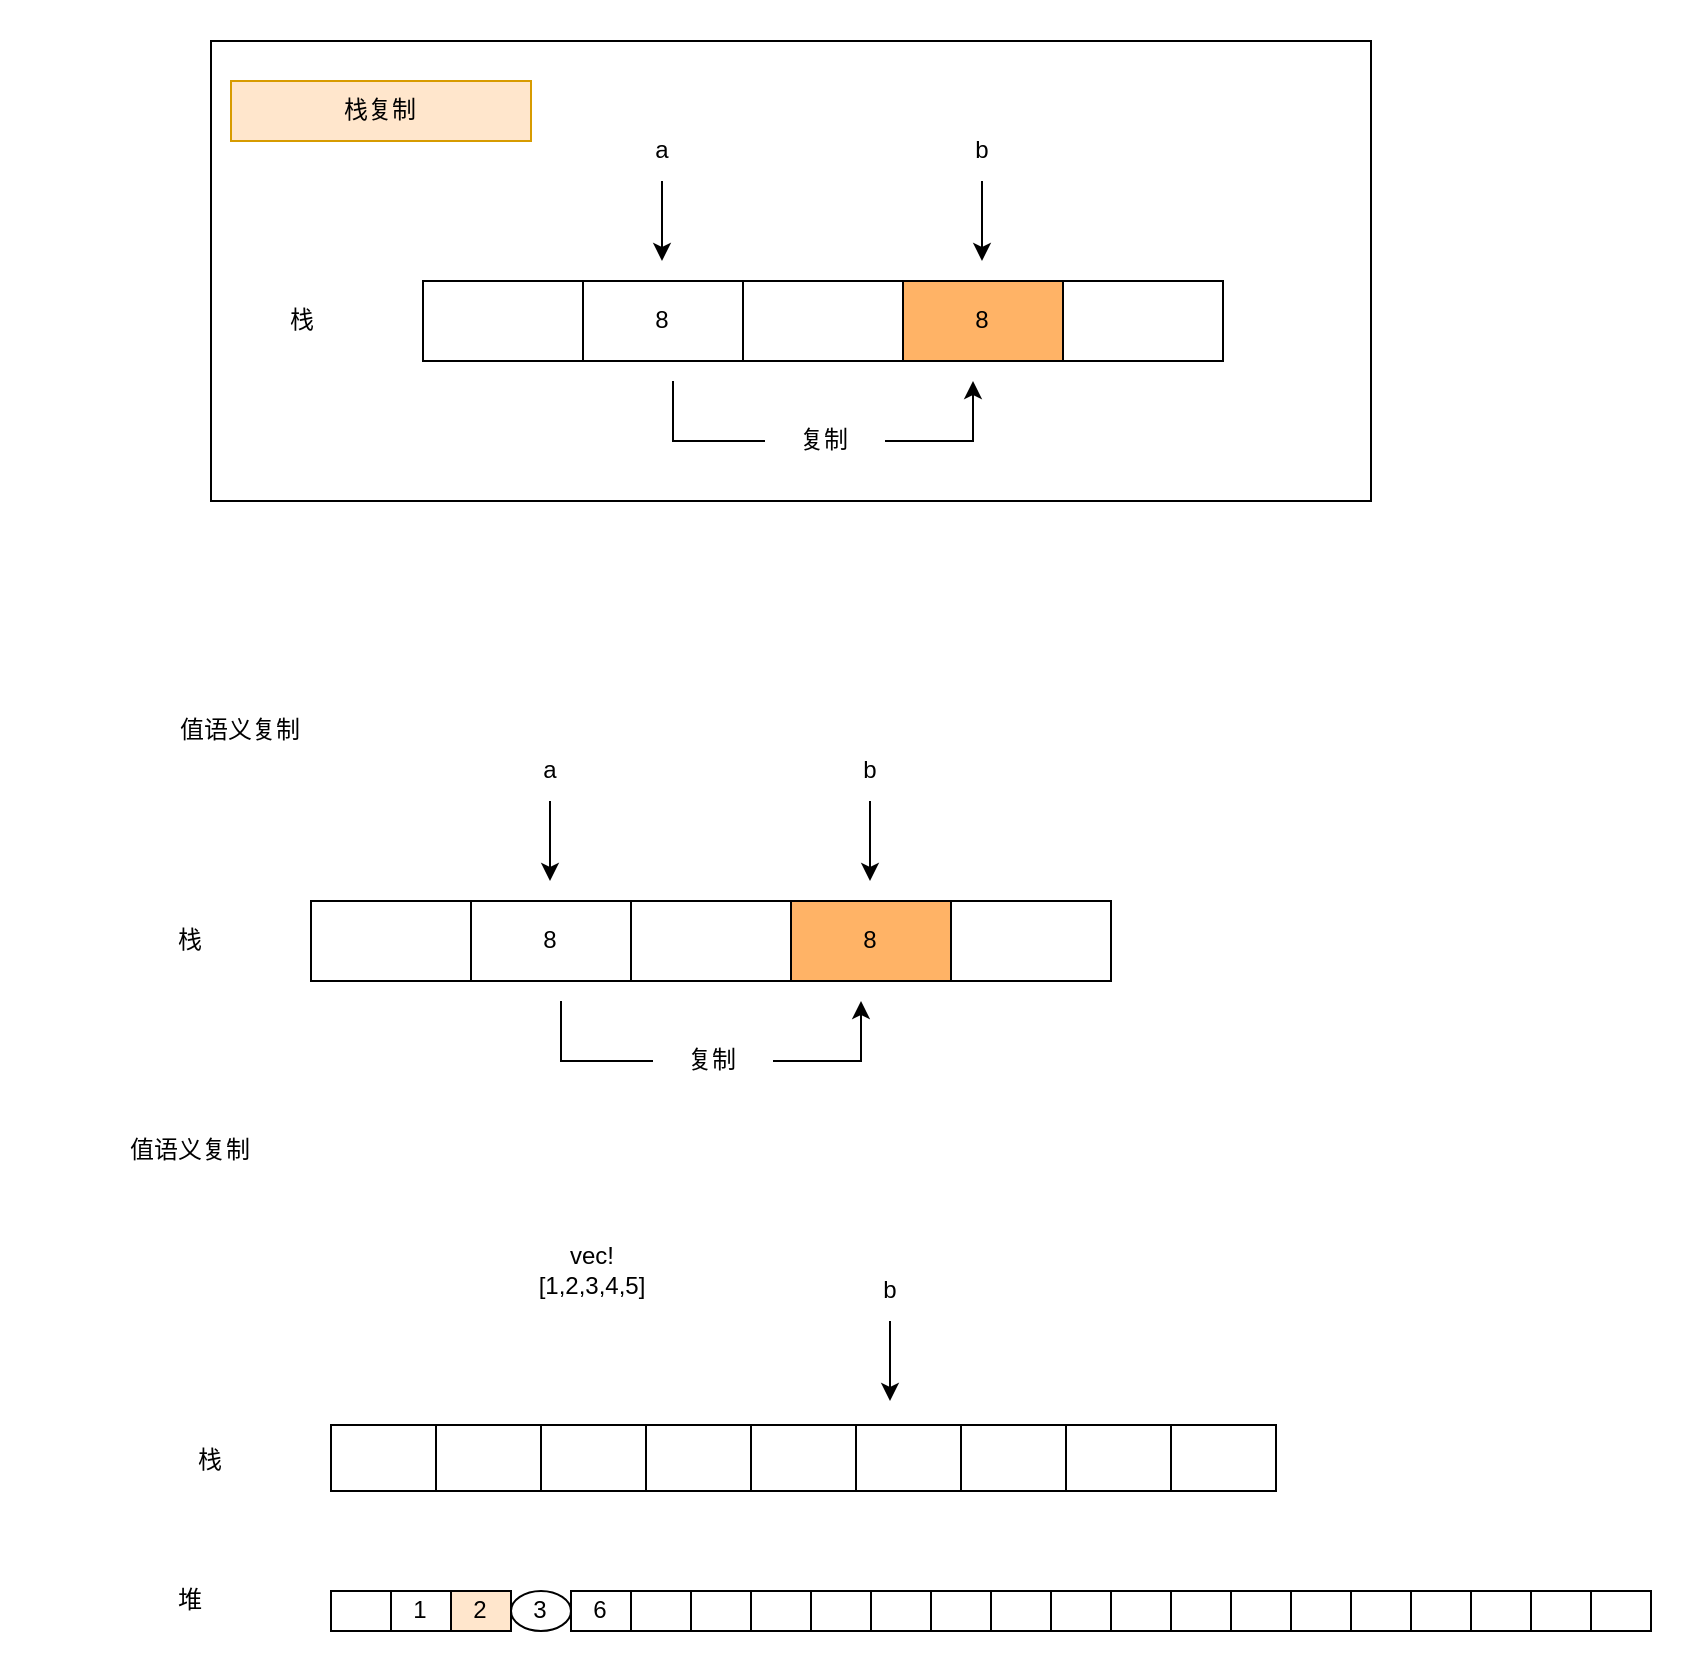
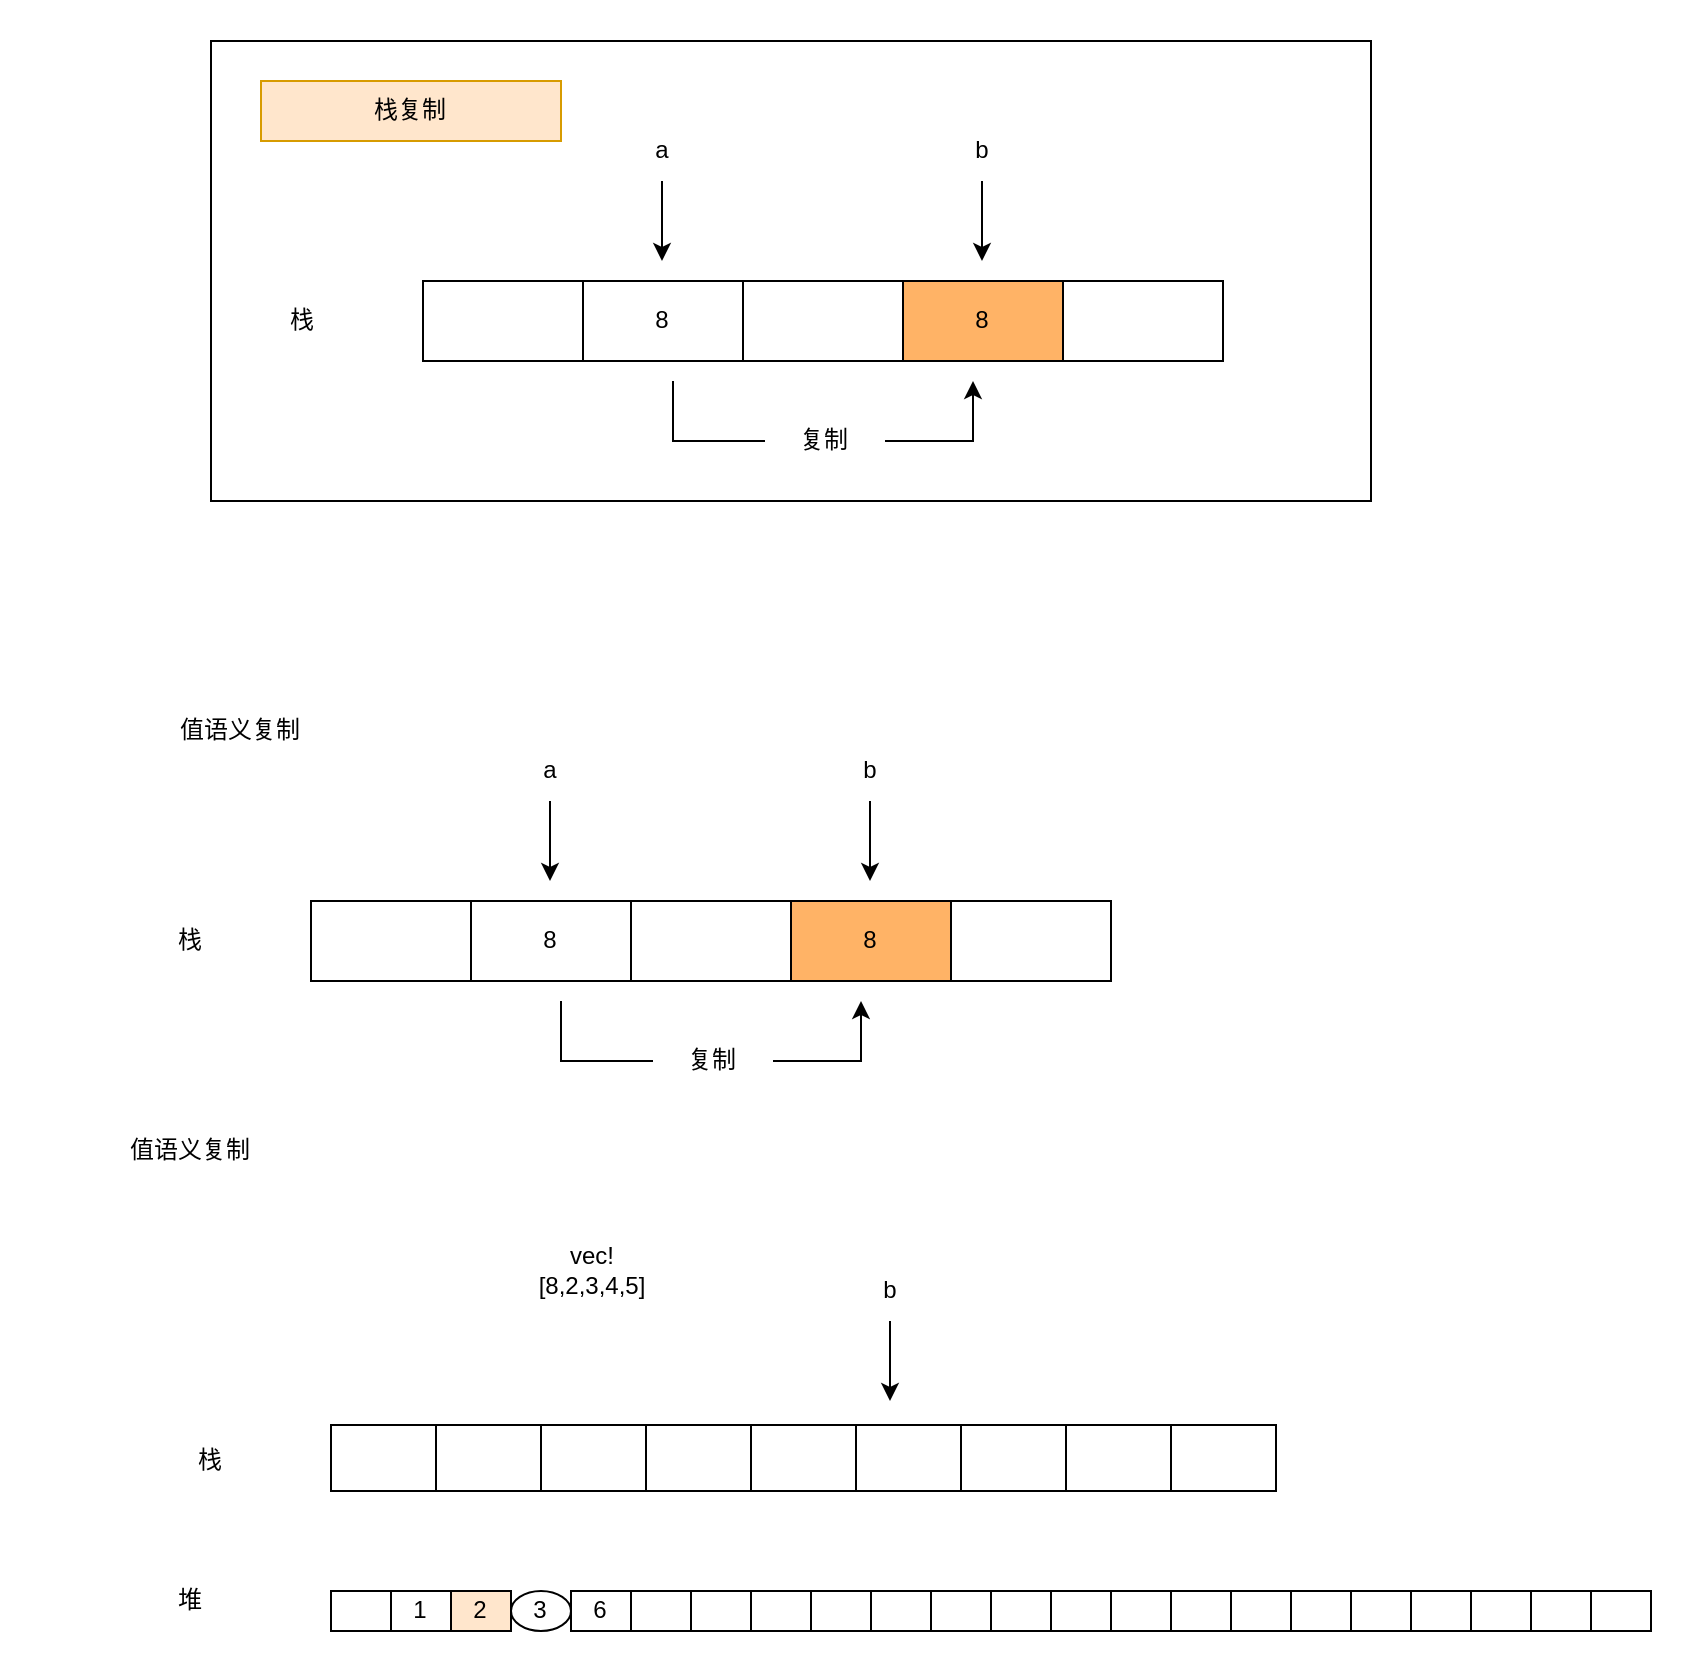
node "栈复制": moved (381, 111) -> (411, 111)
node "vec![1,2,3,4,5]": label "vec![1,2,3,4,5]" -> "vec![8,2,3,4,5]"
